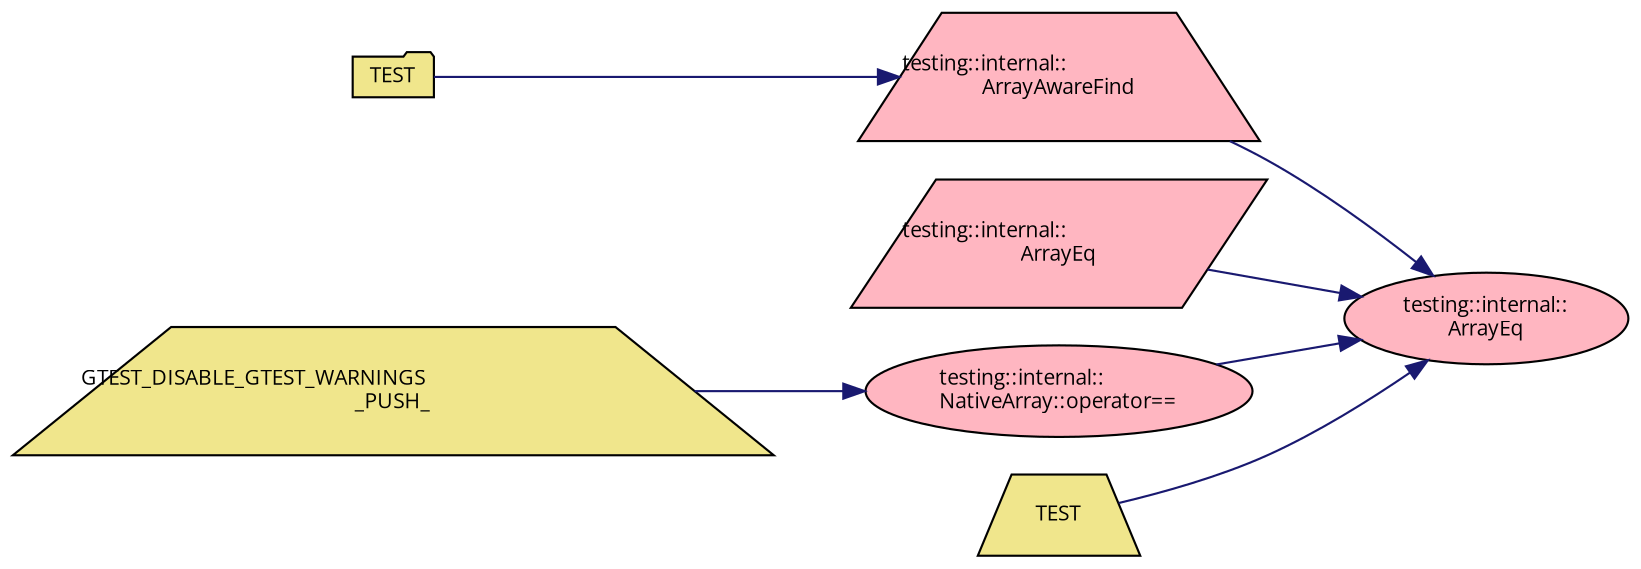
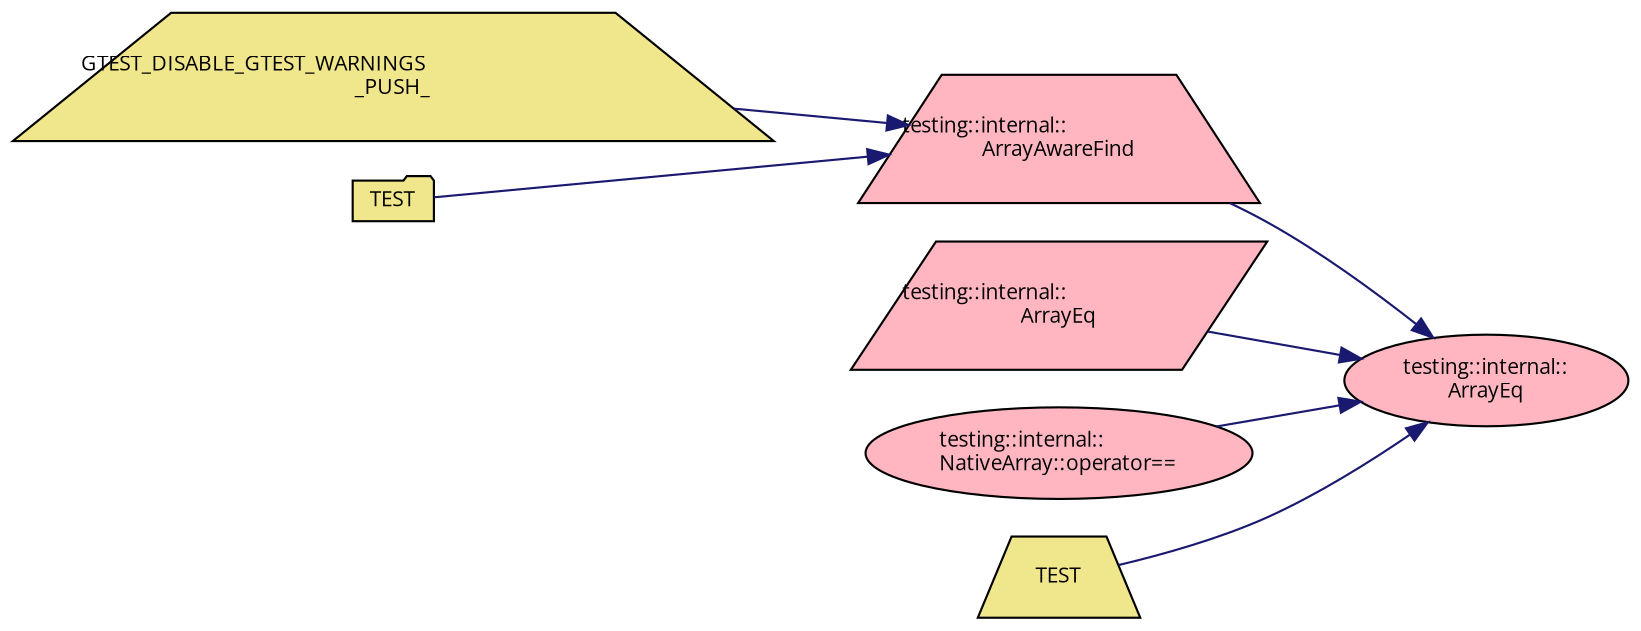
edge "GTEST_DISABLE_GTEST_WARNINGS _PUSH_" -> "testing::internal:: NativeArray::operator==": now "GTEST_DISABLE_GTEST_WARNINGS _PUSH_" -> "testing::internal:: ArrayAwareFind"
